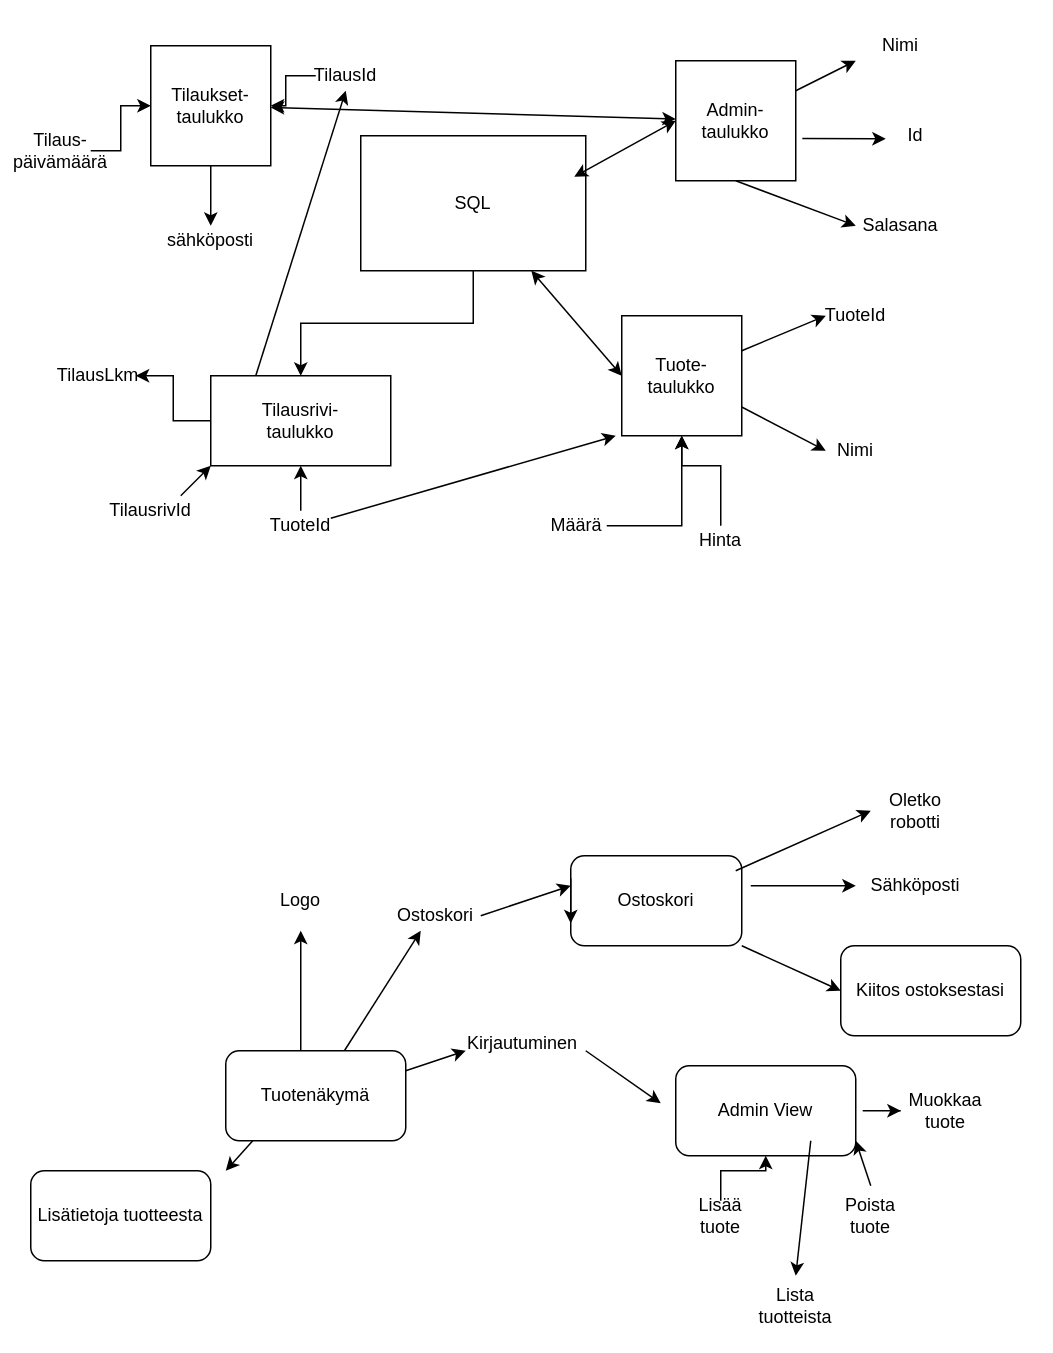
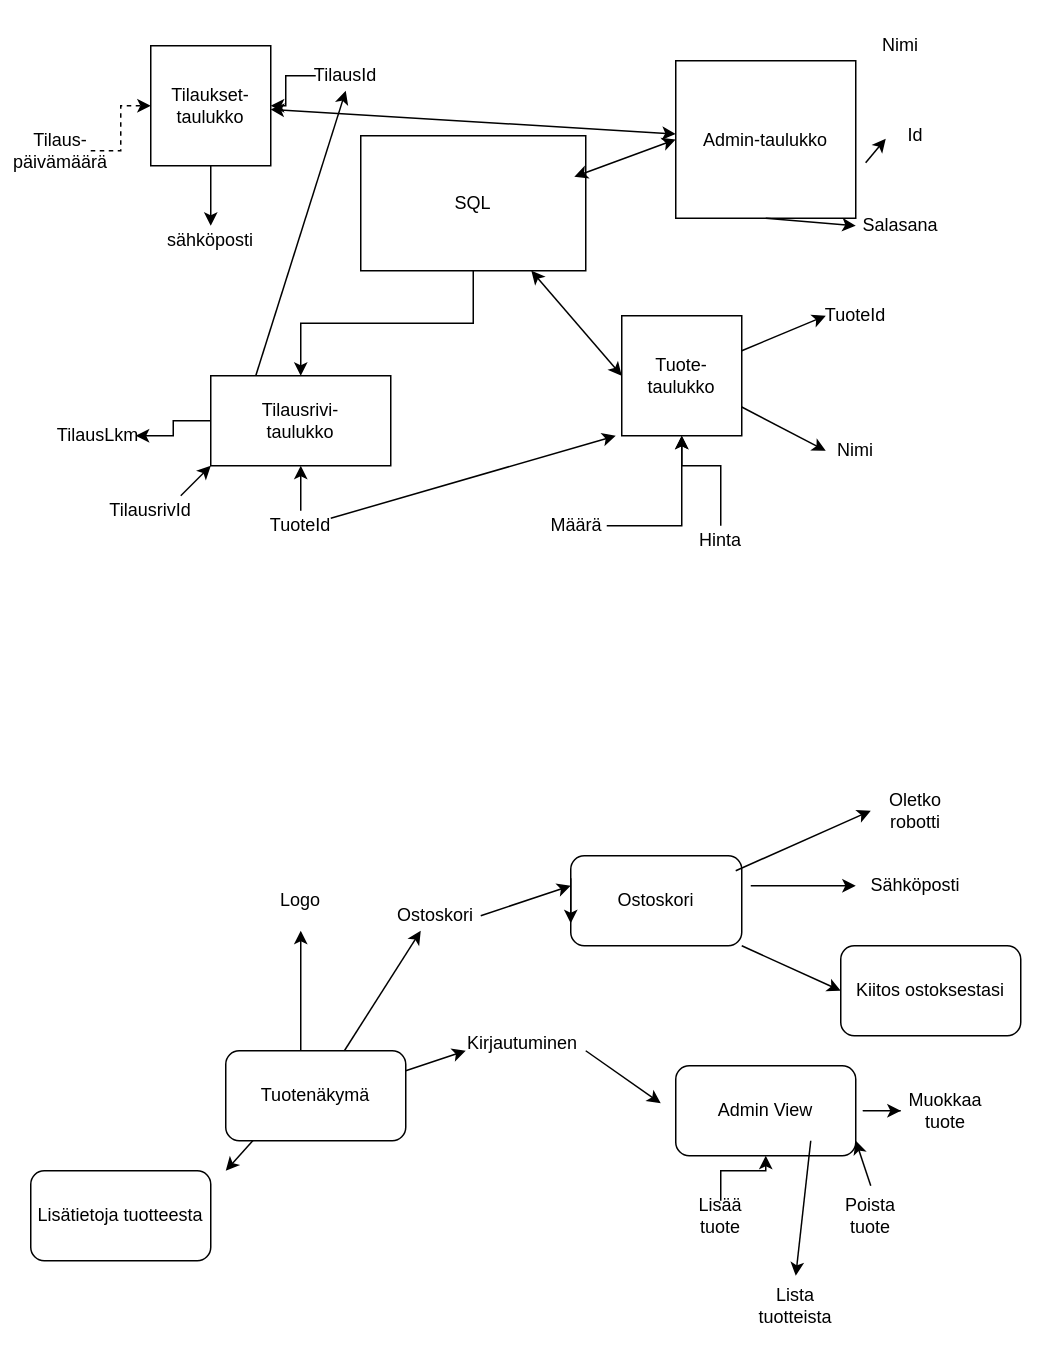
node "Admin-taulukko": size 120x120 -> 180x158
edge "Tilaus- päivämäärä" -> "Tilaukset-taulukko": style solid -> dashed
node "TilausLkm": moved (98, 376) -> (98, 436)
